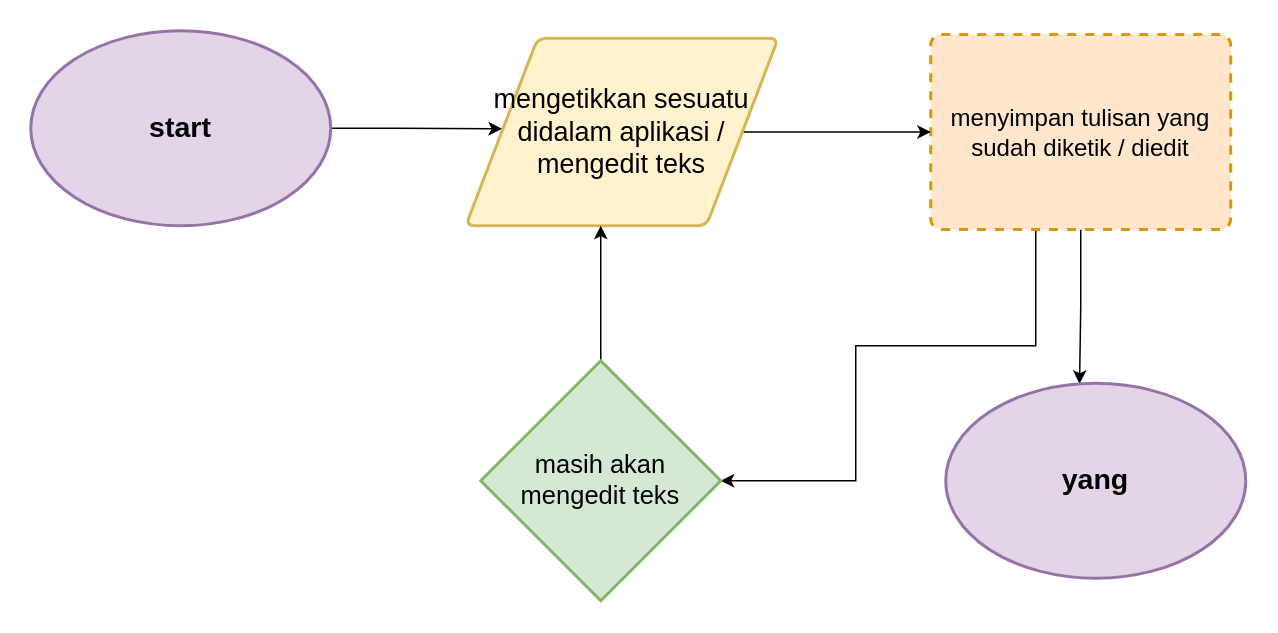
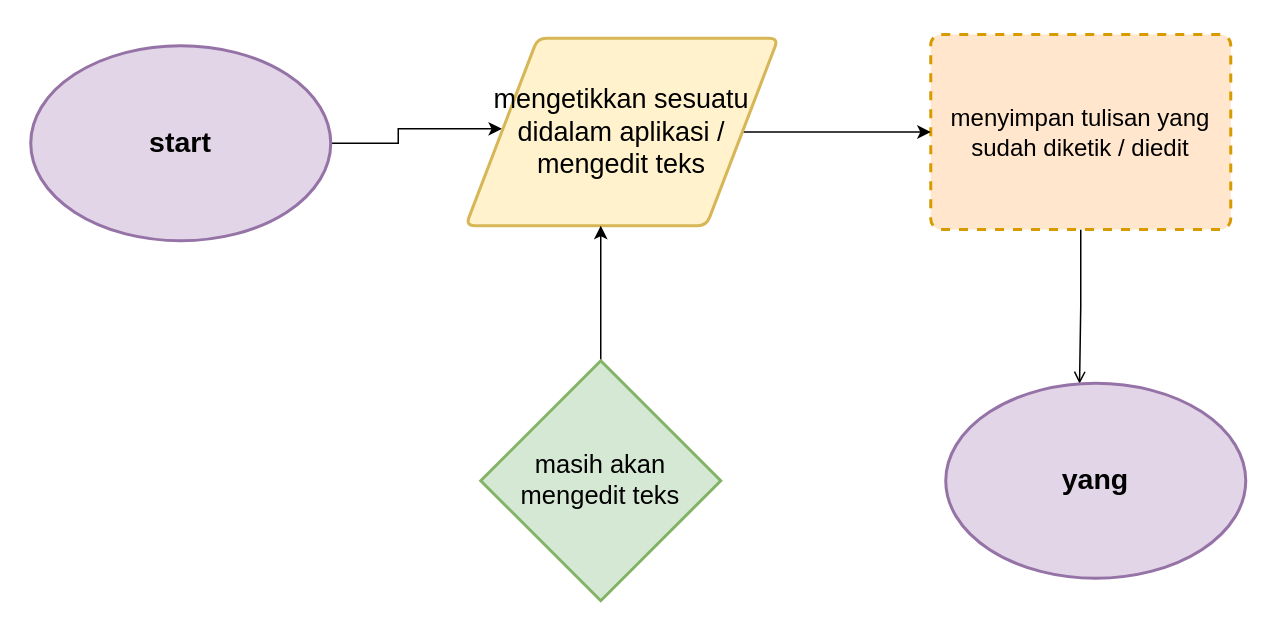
node "start": moved (181, 128) -> (181, 143)
edge "menyimpan tulisan yang sudah diketik / diedit" -> "masih akan mengedit teks": removed
edge "menyimpan tulisan yang sudah diketik / diedit" -> "yang": arrowhead classic -> open
